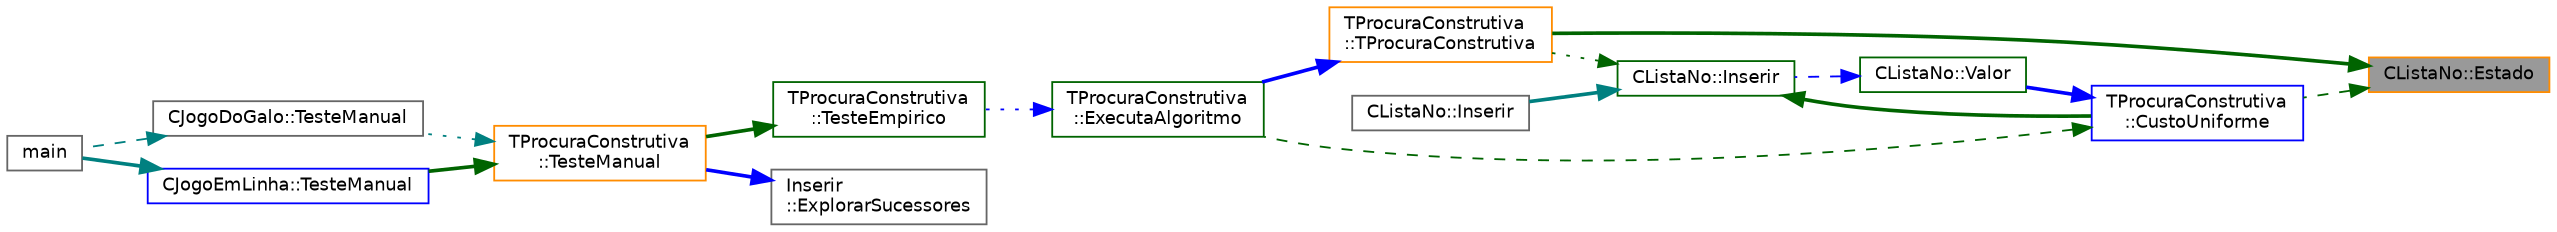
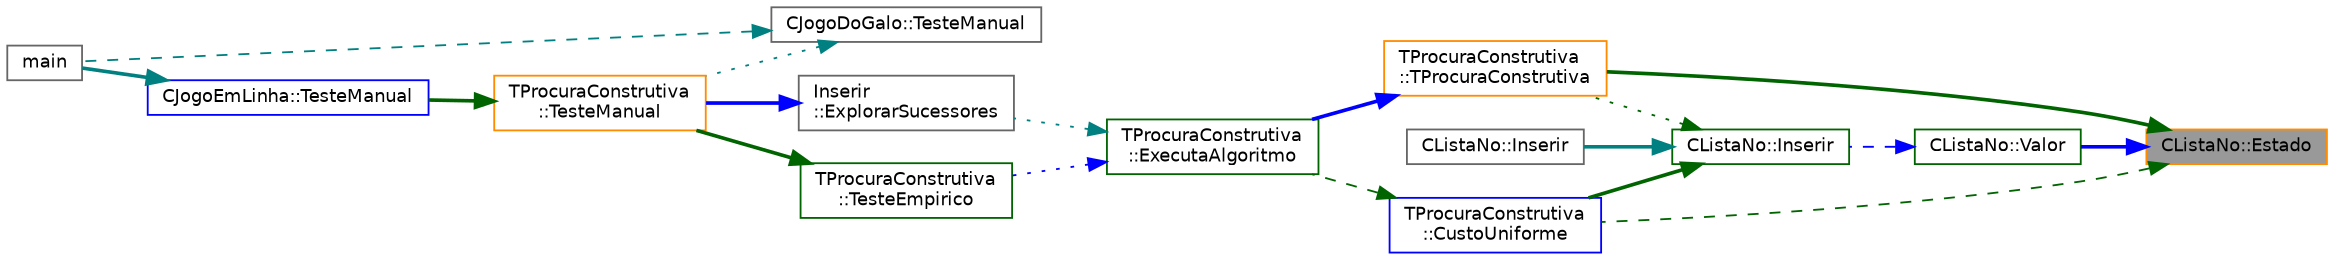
edge "CListaNo::Valor" -> "TProcuraConstrutiva ::CustoUniforme": now "CListaNo::Valor" -> "CListaNo::Estado"
edge "Inserir ::ExplorarSucessores" -> "TProcuraConstrutiva ::ExecutaAlgoritmo": added
edge "CJogoDoGalo::TesteManual" -> "TProcuraConstrutiva ::TesteManual": reversed
